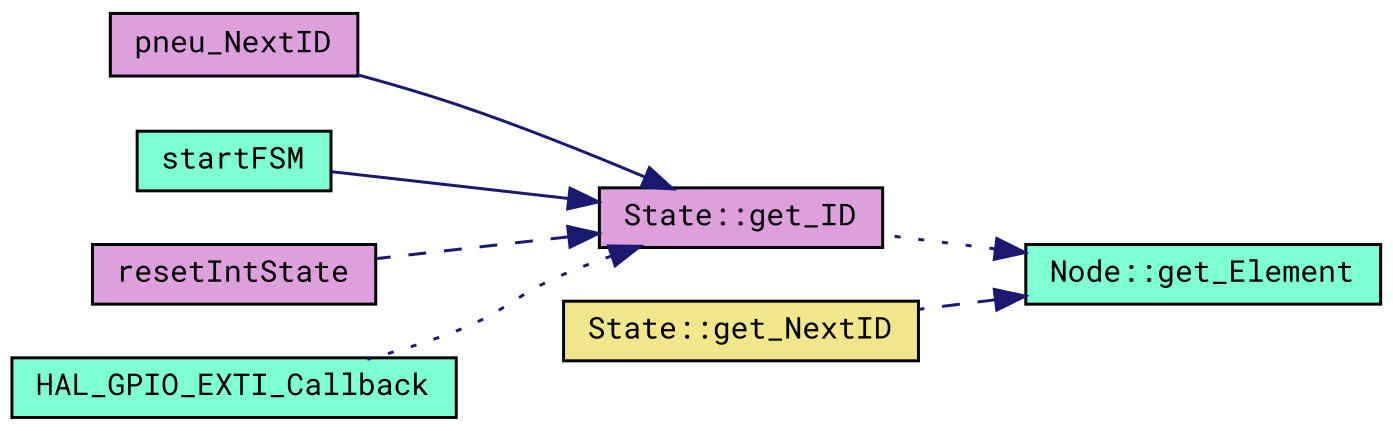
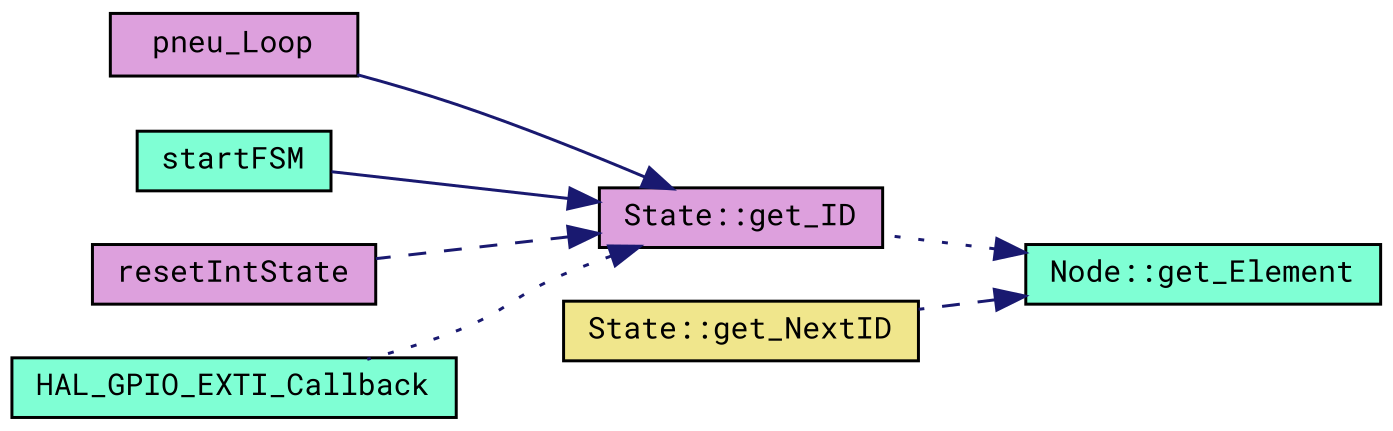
node "pneu_NextID": label "pneu_NextID" -> "pneu_Loop"
